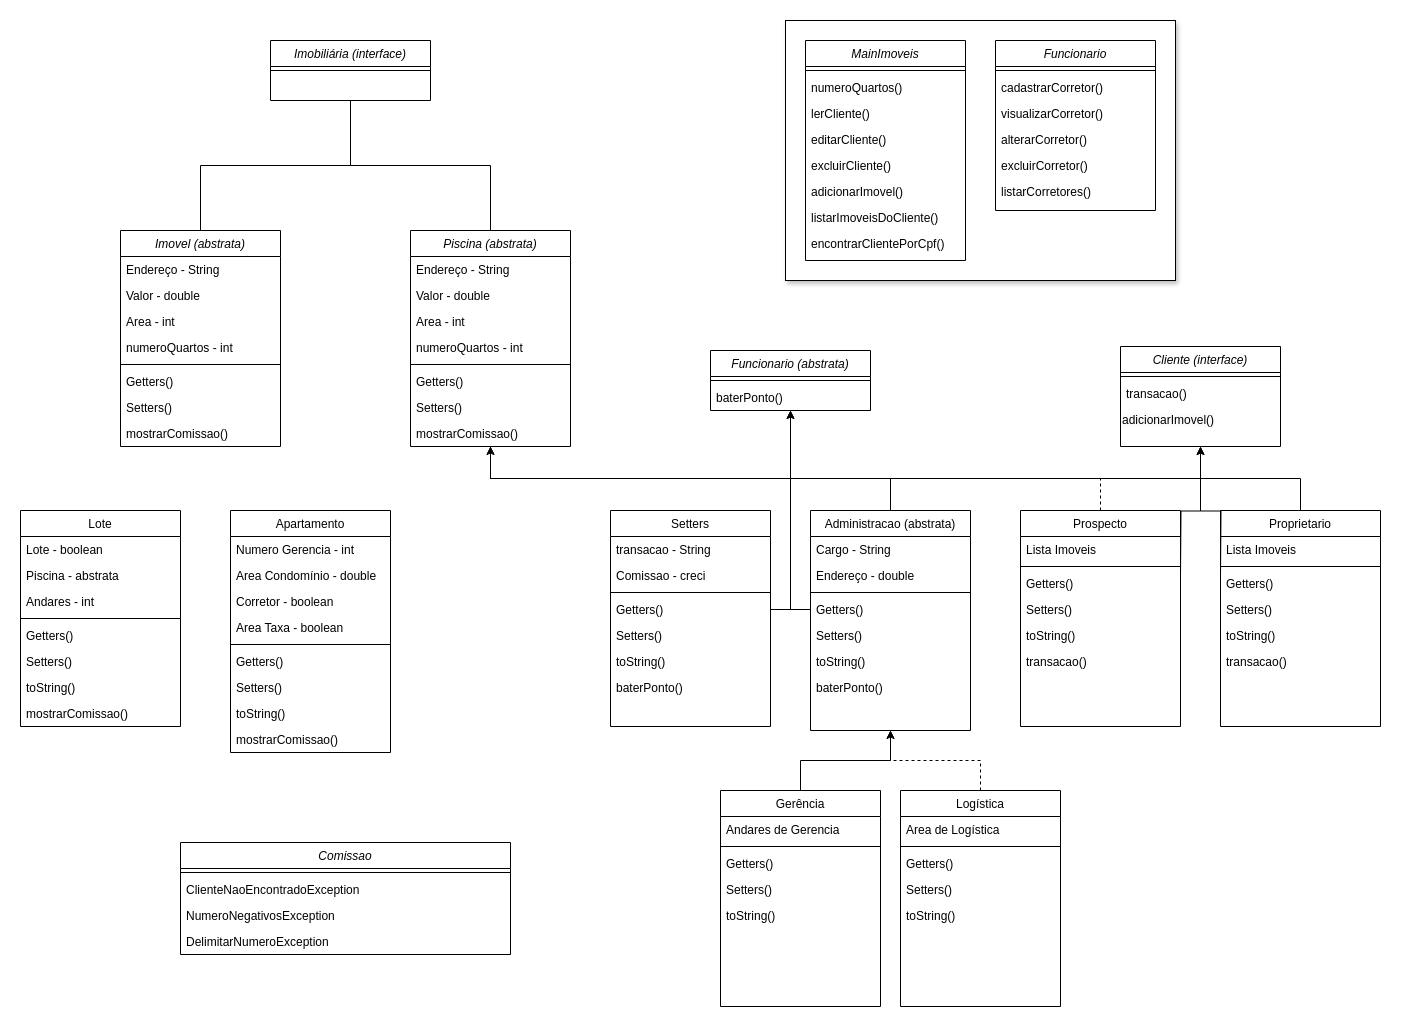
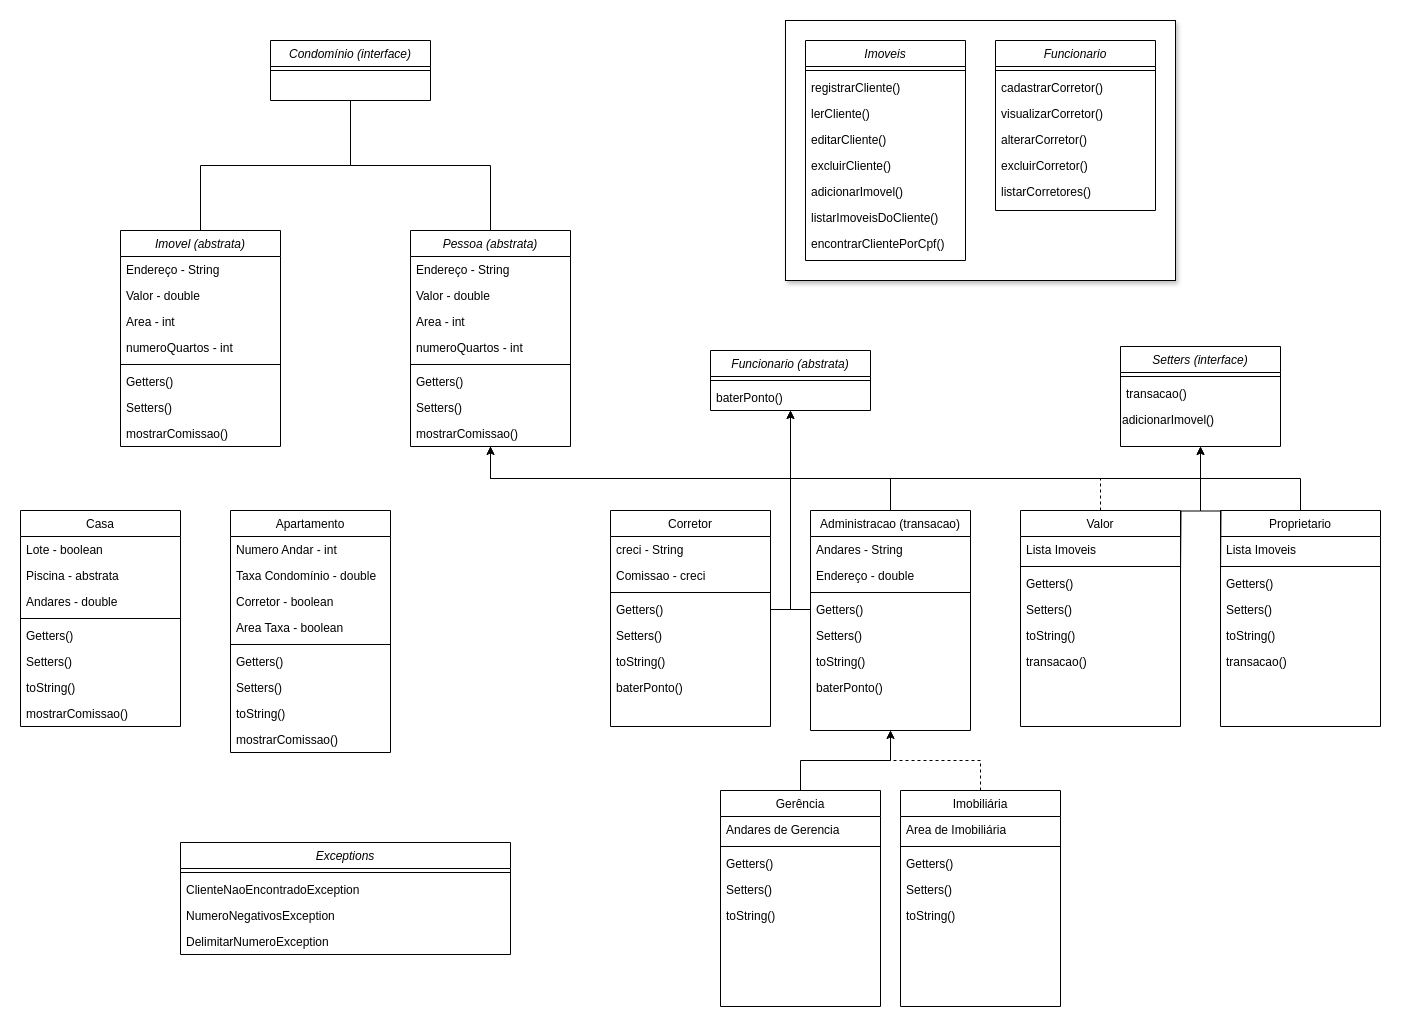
node "Imobiliária (interface)": label "Imobiliária (interface)" -> "Condomínio (interface)"
node "MainImoveis": label "MainImoveis" -> "Imoveis"
node "numeroQuartos()": label "numeroQuartos()" -> "registrarCliente()"
node "Piscina (abstrata)": label "Piscina (abstrata)" -> "Pessoa (abstrata)"
node "Cliente (interface)": label "Cliente (interface)" -> "Setters (interface)"
node "Lote": label "Lote" -> "Casa"
node "Setters": label "Setters" -> "Corretor"
node "Administracao (abstrata)": label "Administracao (abstrata)" -> "Administracao (transacao)"
node "Prospecto": label "Prospecto" -> "Valor"
node "Numero Gerencia - int": label "Numero Gerencia - int" -> "Numero Andar - int"
node "transacao - String": label "transacao - String" -> "creci - String"
node "Cargo - String": label "Cargo - String" -> "Andares - String"
node "Area Condomínio - double": label "Area Condomínio - double" -> "Taxa Condomínio - double"
node "Andares - int": label "Andares - int" -> "Andares - double"
node "Logística": label "Logística" -> "Imobiliária"
node "Area de Logística": label "Area de Logística" -> "Area de Imobiliária"
node "Comissao": label "Comissao" -> "Exceptions"
